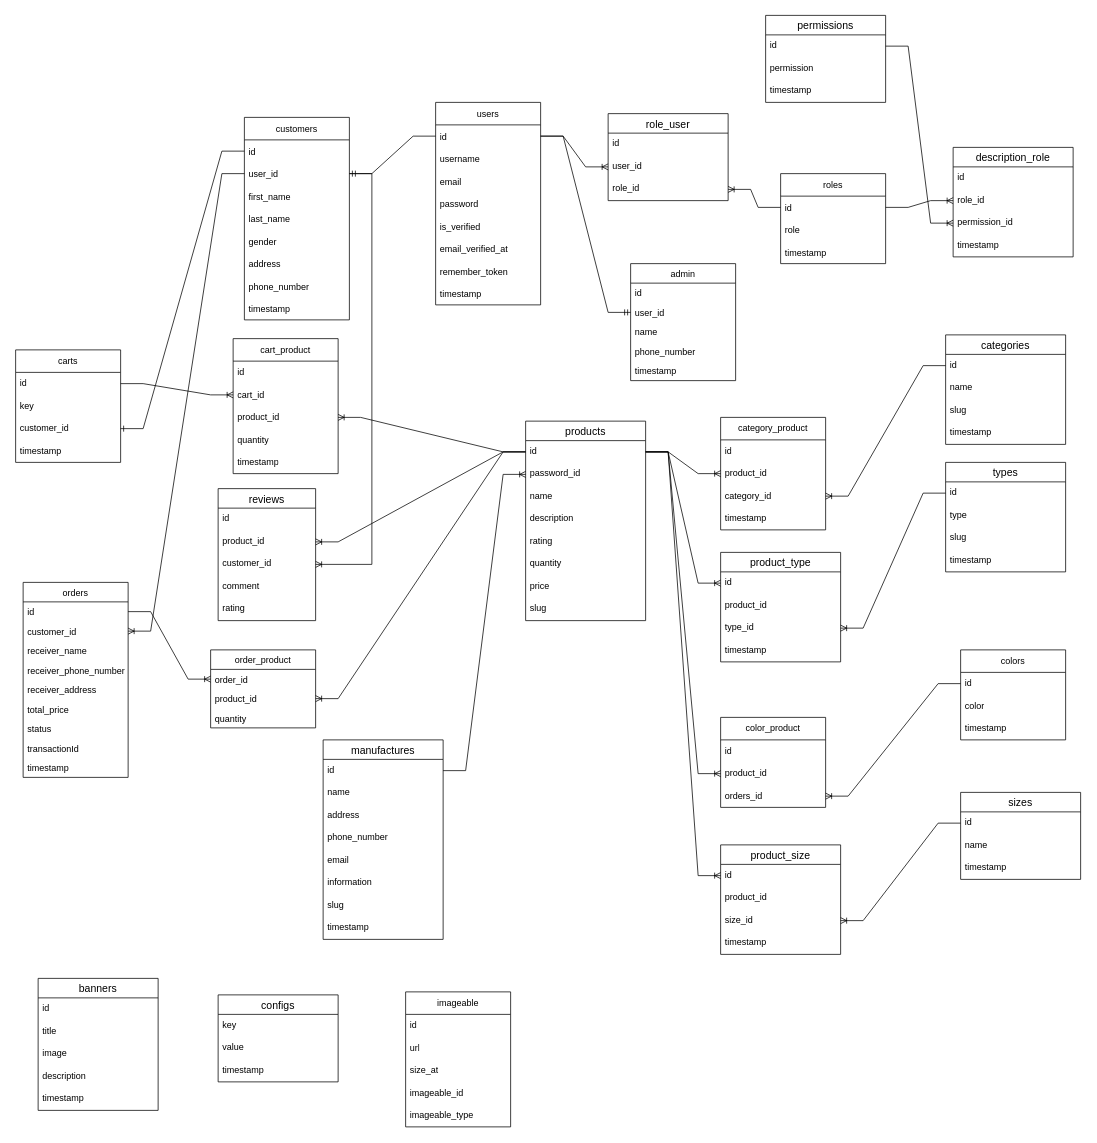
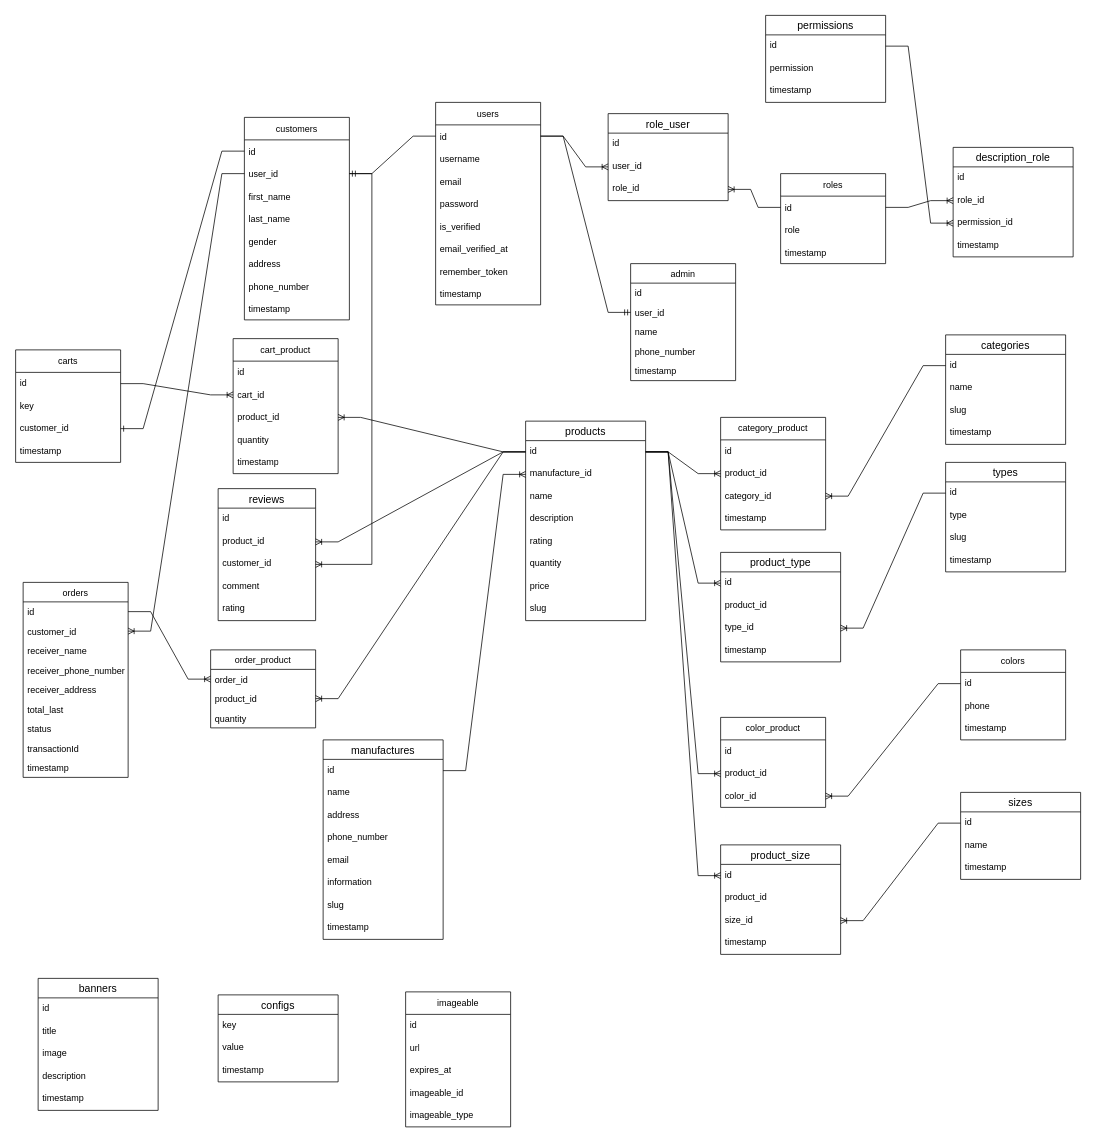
node "password_id": label "password_id" -> "manufacture_id"
node "color": label "color" -> "phone"
node "total_price": label "total_price" -> "total_last"
node "orders_id": label "orders_id" -> "color_id"
node "size_at": label "size_at" -> "expires_at"
